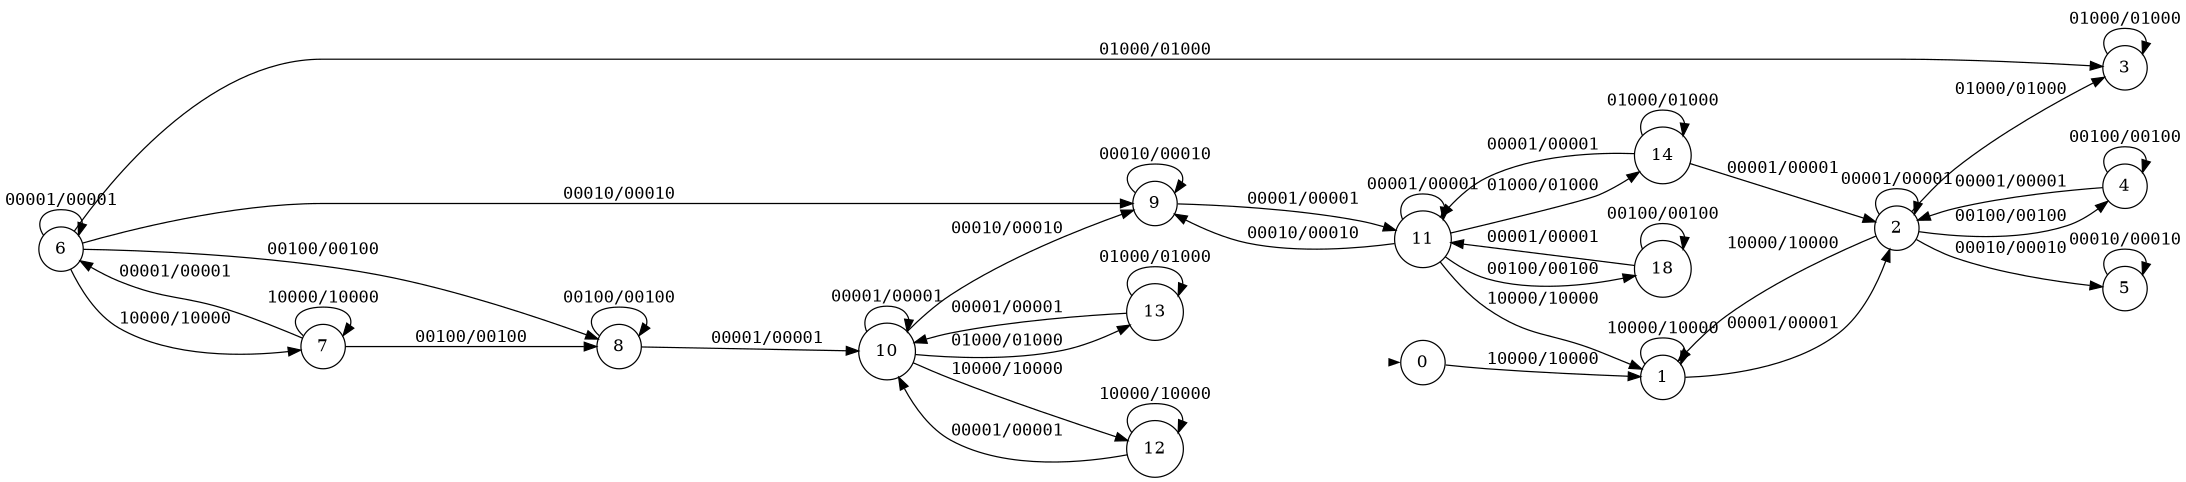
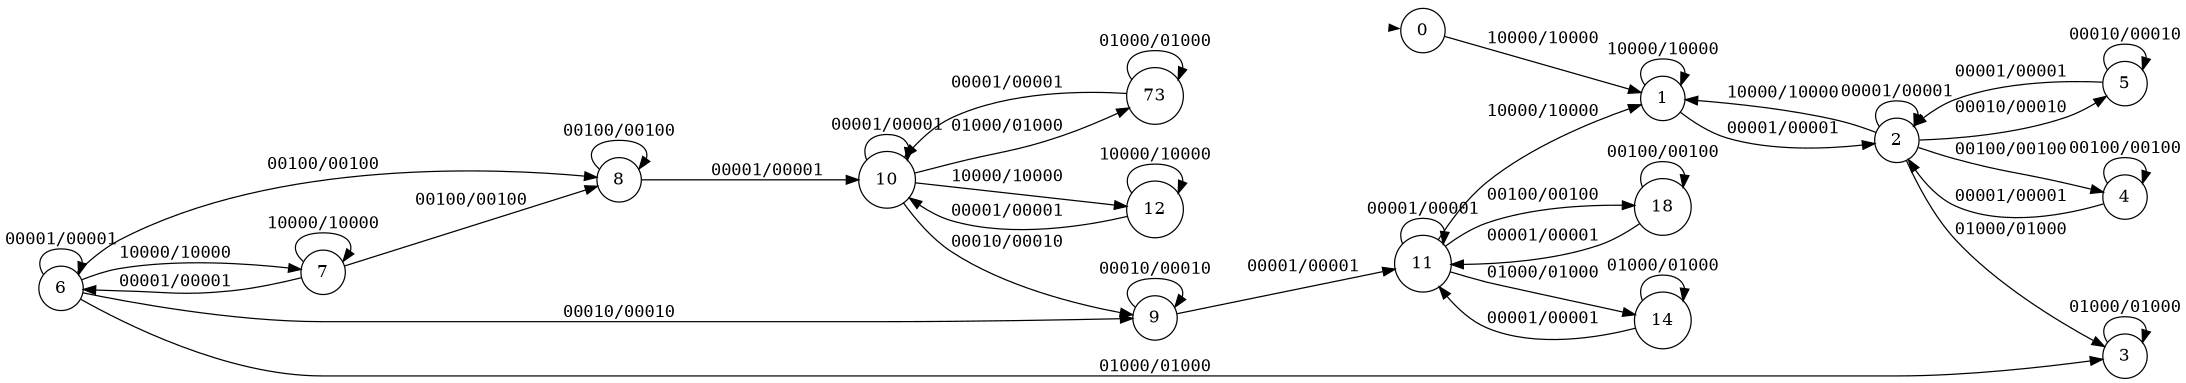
edge "14" -> "2": now "5" -> "2"
edge "11" -> "9": removed, label "00010/00010"
node "13": label "13" -> "73"
